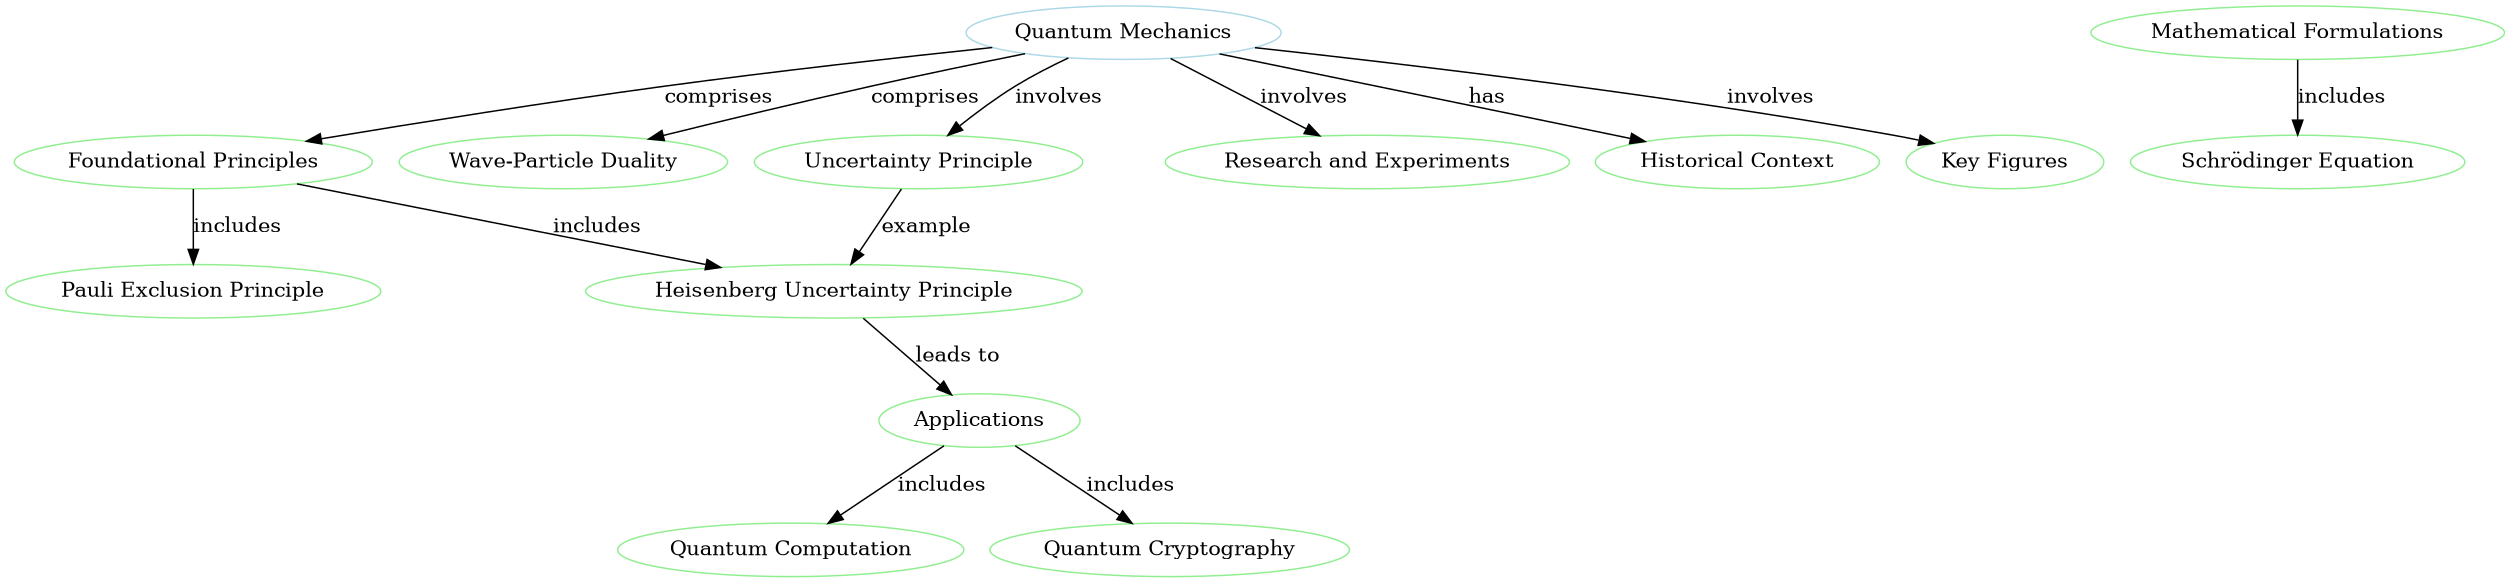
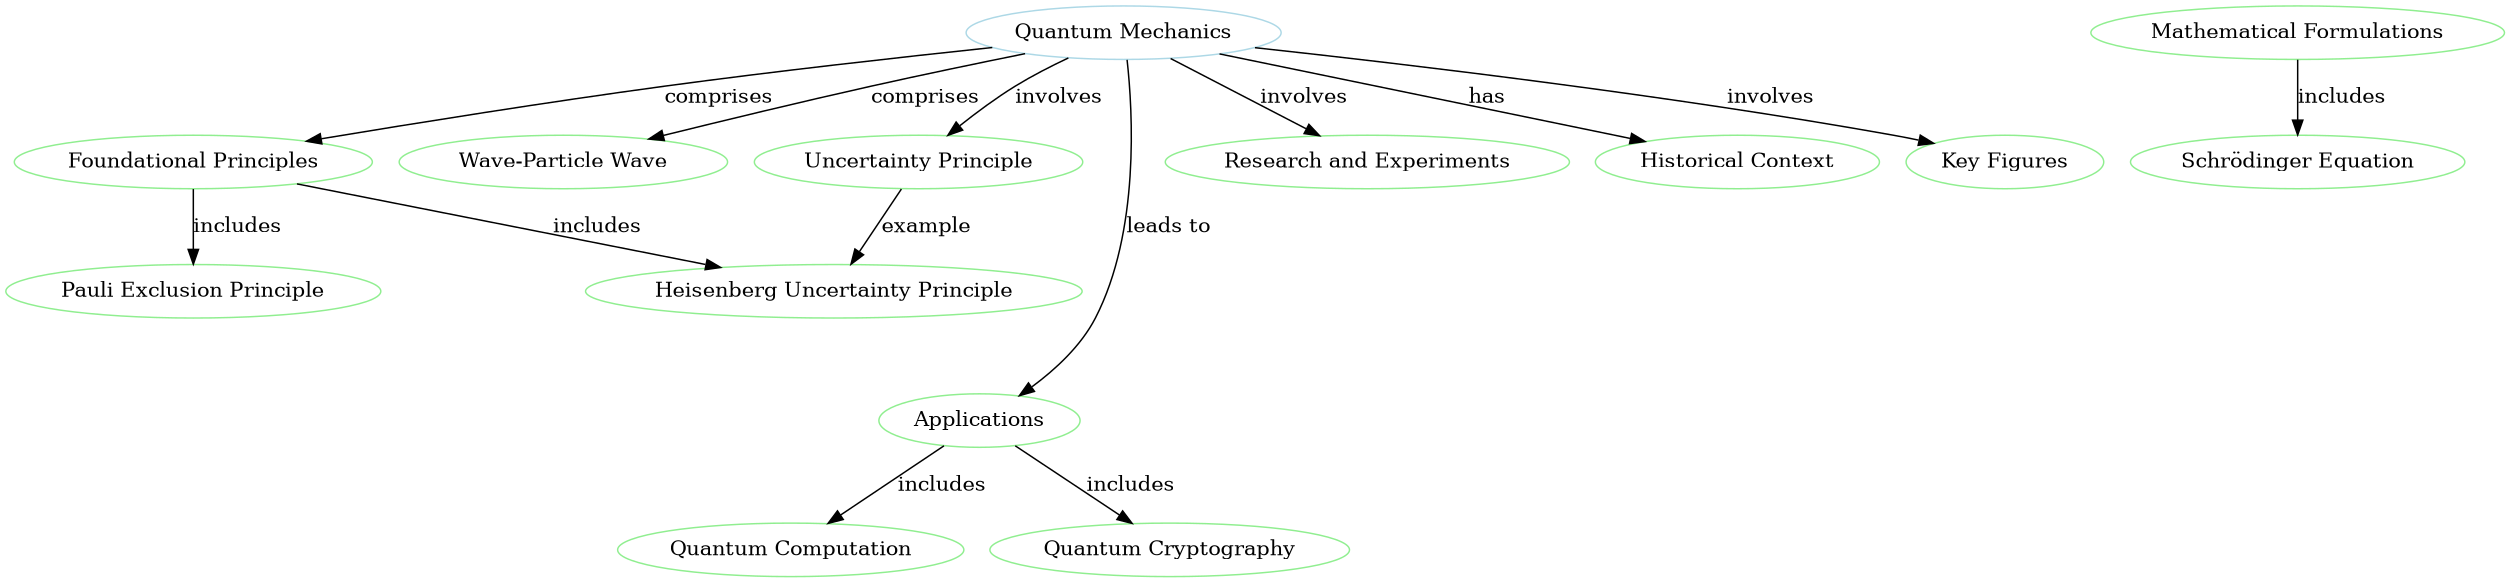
node "Wave-Particle Duality": label "Wave-Particle Duality" -> "Wave-Particle Wave"
edge "Heisenberg Uncertainty Principle" -> "Applications": now "Quantum Mechanics" -> "Applications"
